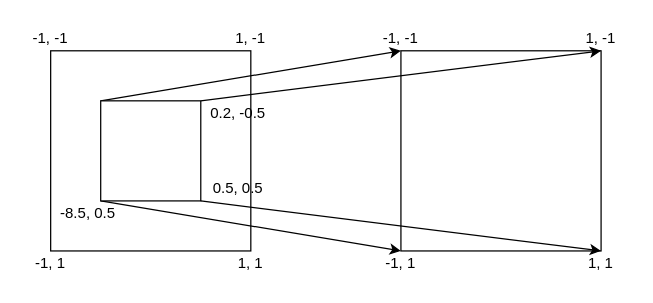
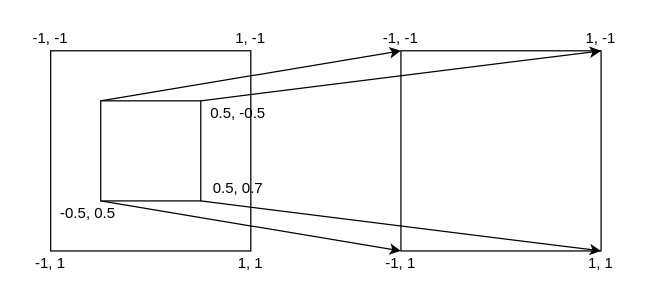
node "0.2, -0.5": label "0.2, -0.5" -> "0.5, -0.5"
node "0.5, 0.5": label "0.5, 0.5" -> "0.5, 0.7"
node "-8.5, 0.5": label "-8.5, 0.5" -> "-0.5, 0.5"
